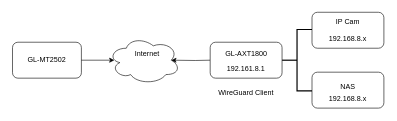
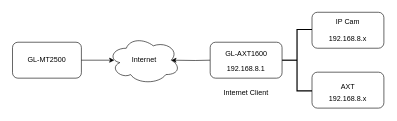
node "Internet": moved (147, 54) -> (144, 60)
node "GL-AXT1800": label "GL-AXT1800" -> "GL-AXT1600"
node "GL-MT2502": label "GL-MT2502" -> "GL-MT2500"
node "192.161.8.1": label "192.161.8.1" -> "192.168.8.1"
node "NAS": label "NAS" -> "AXT"
node "WireGuard Client": label "WireGuard Client" -> "Internet Client"
